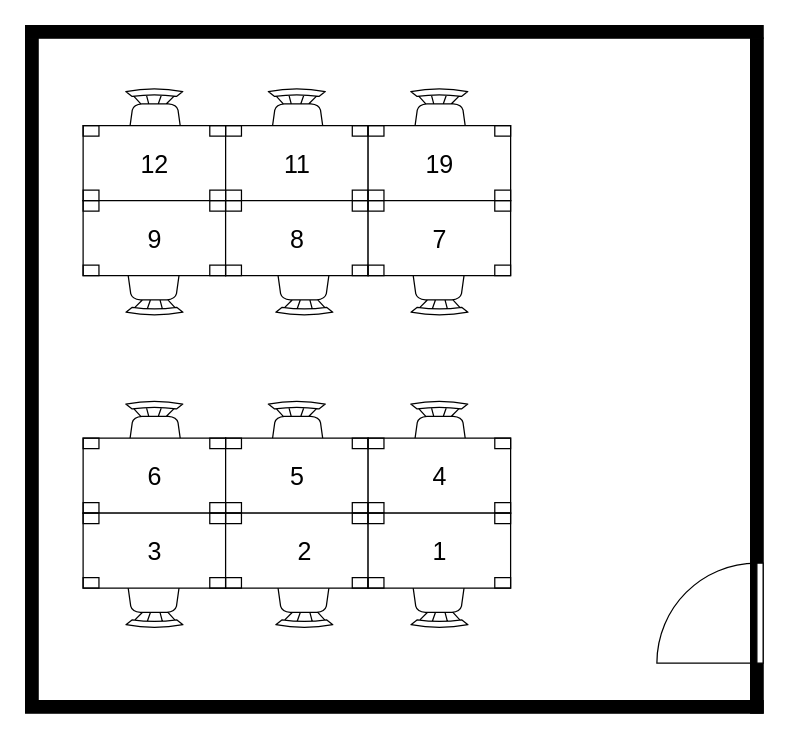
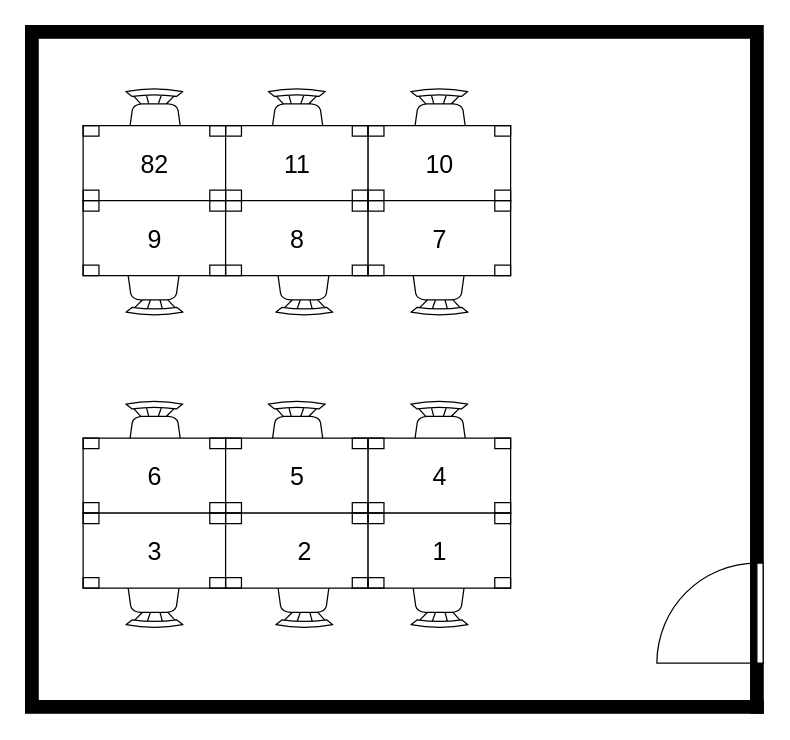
node "12": label "12" -> "82"
node "19": label "19" -> "10"
